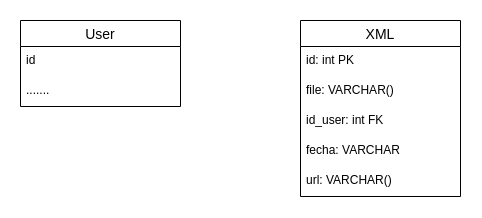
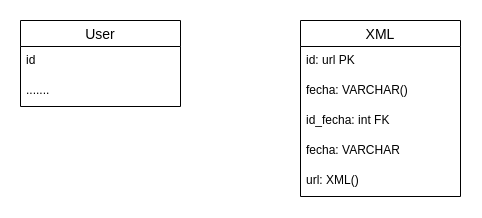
node "id: int PK": label "id: int PK" -> "id: url PK"
node "file: VARCHAR()": label "file: VARCHAR()" -> "fecha: VARCHAR()"
node "id_user: int FK": label "id_user: int FK" -> "id_fecha: int FK"
node "url: VARCHAR()": label "url: VARCHAR()" -> "url: XML()"
